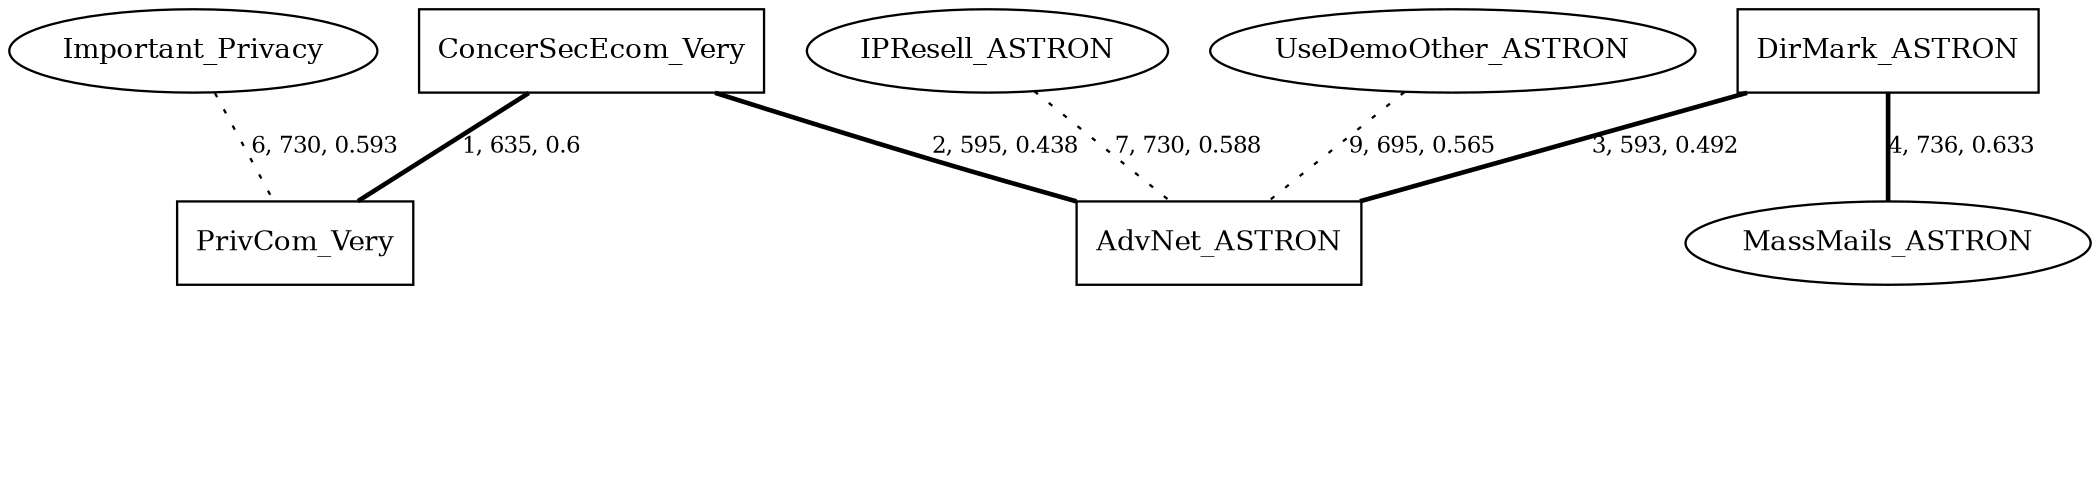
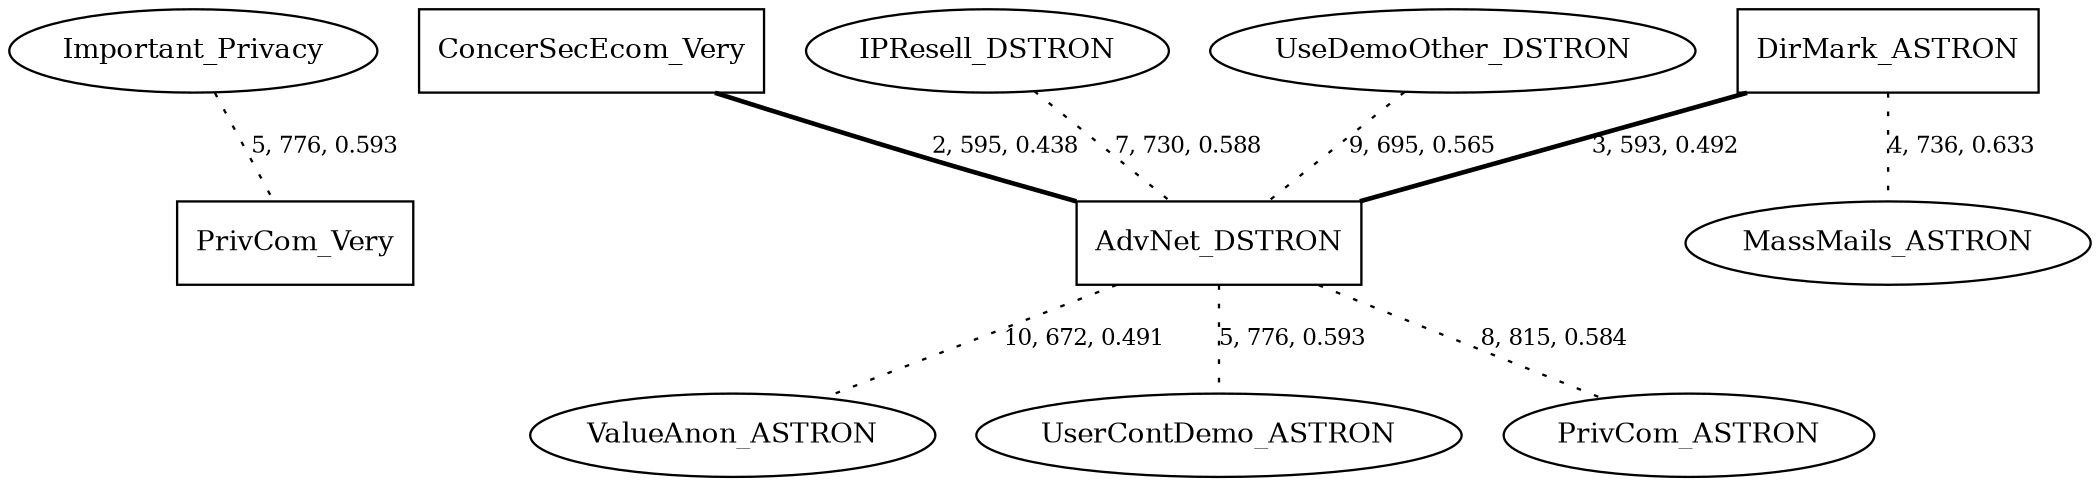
node "IPResell_ASTRON": label "IPResell_ASTRON" -> "IPResell_DSTRON"
node "UseDemoOther_ASTRON": label "UseDemoOther_ASTRON" -> "UseDemoOther_DSTRON"
edge "Important_Privacy" -- "PrivCom_Very": label "6, 730, 0.593" -> "5, 776, 0.593"
edge "ConcerSecEcom_Very" -- "PrivCom_Very": removed, label "1, 635, 0.6"
edge "DirMark_ASTRON" -- "MassMails_ASTRON": style bold -> dotted
node "AdvNet_ASTRON": label "AdvNet_ASTRON" -> "AdvNet_DSTRON"
node "ValueAnon_ASTRON": added
node "UserContDemo_ASTRON": added
node "PrivCom_ASTRON": added
